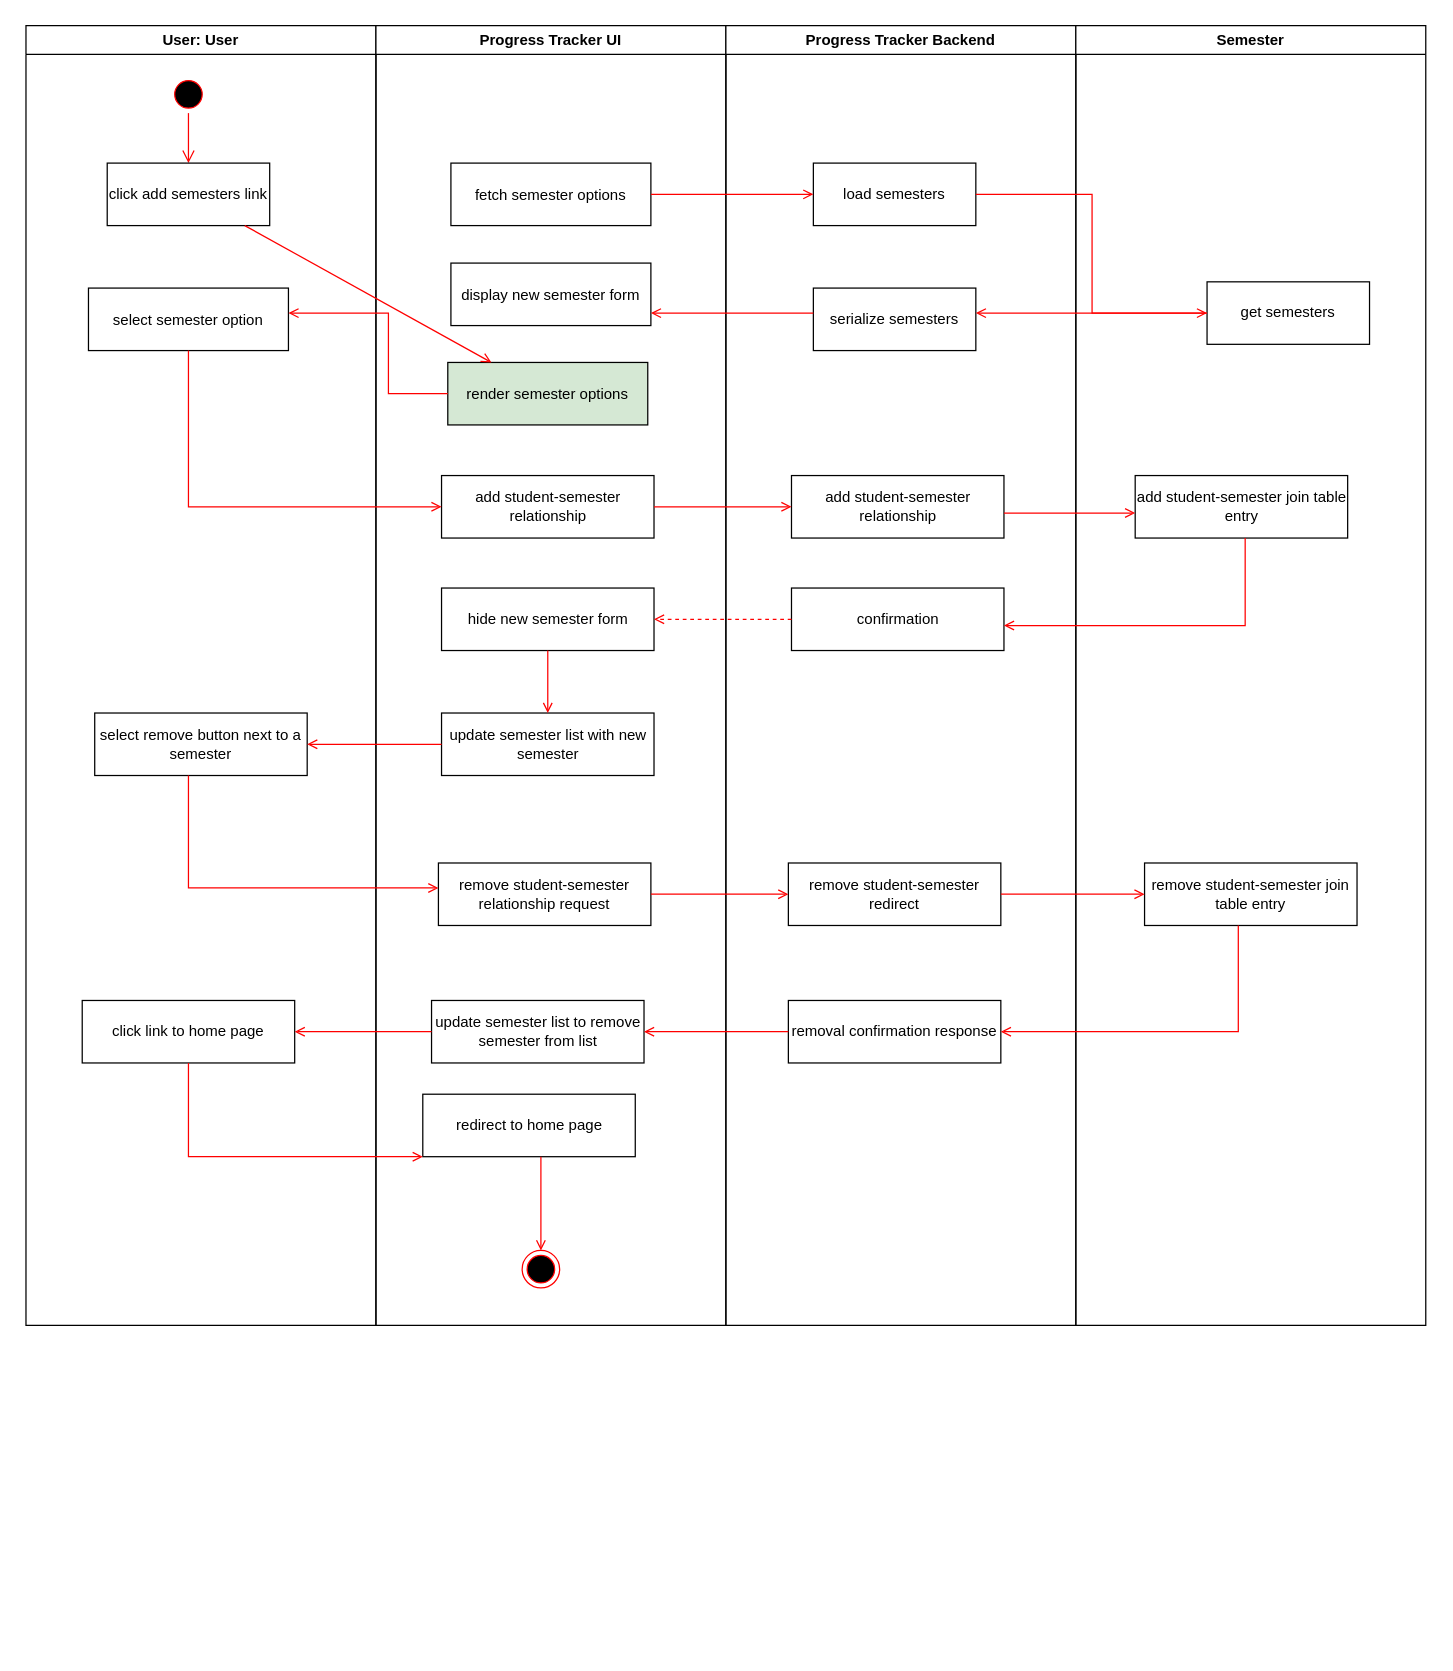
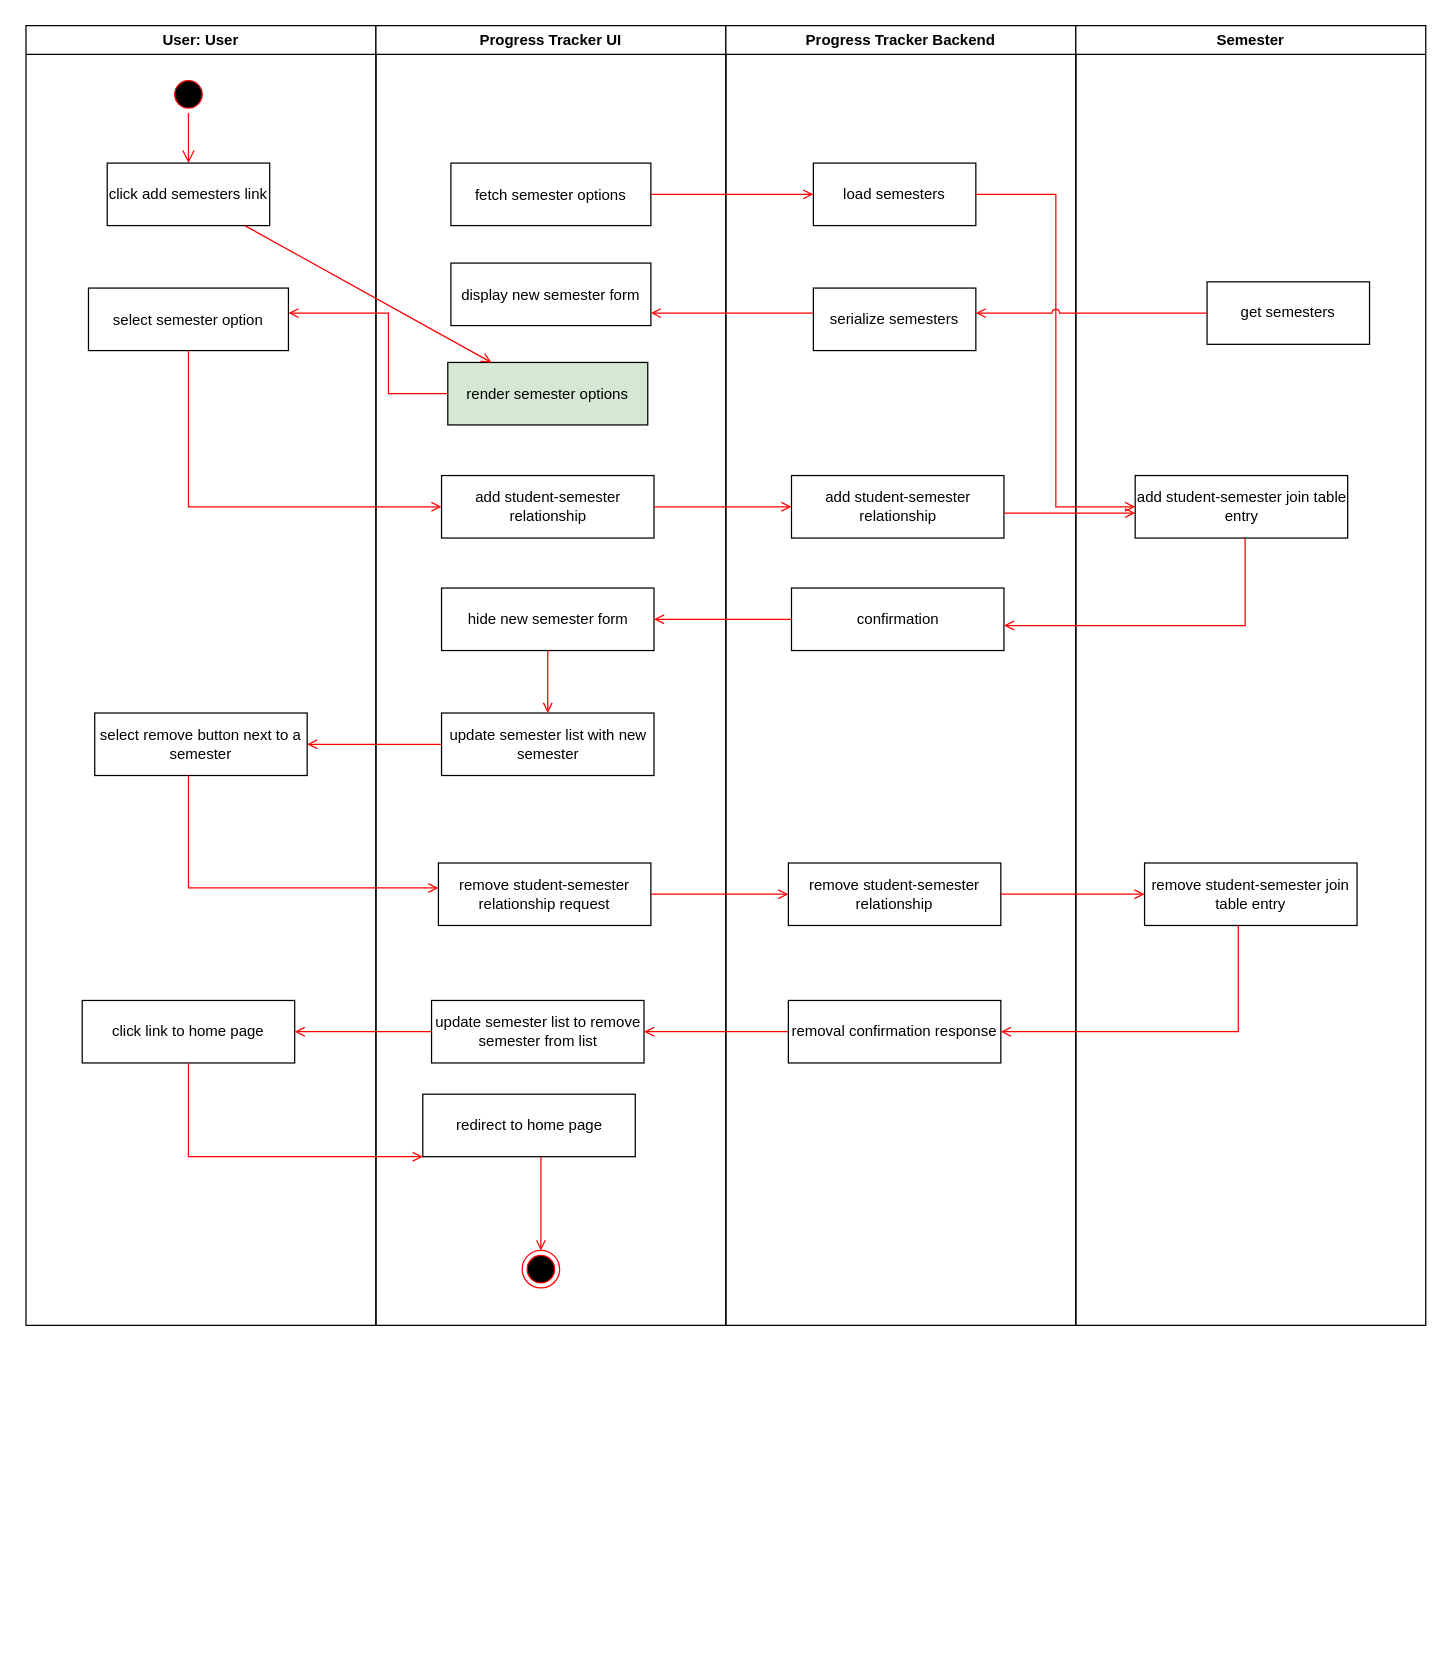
edge "load semesters" -> "get semesters": now "load semesters" -> "add student-semester join table entry"
edge "confirmation" -> "hide new semester form": style dashed -> solid
node "remove student-semester redirect": label "remove student-semester redirect" -> "remove student-semester relationship"
